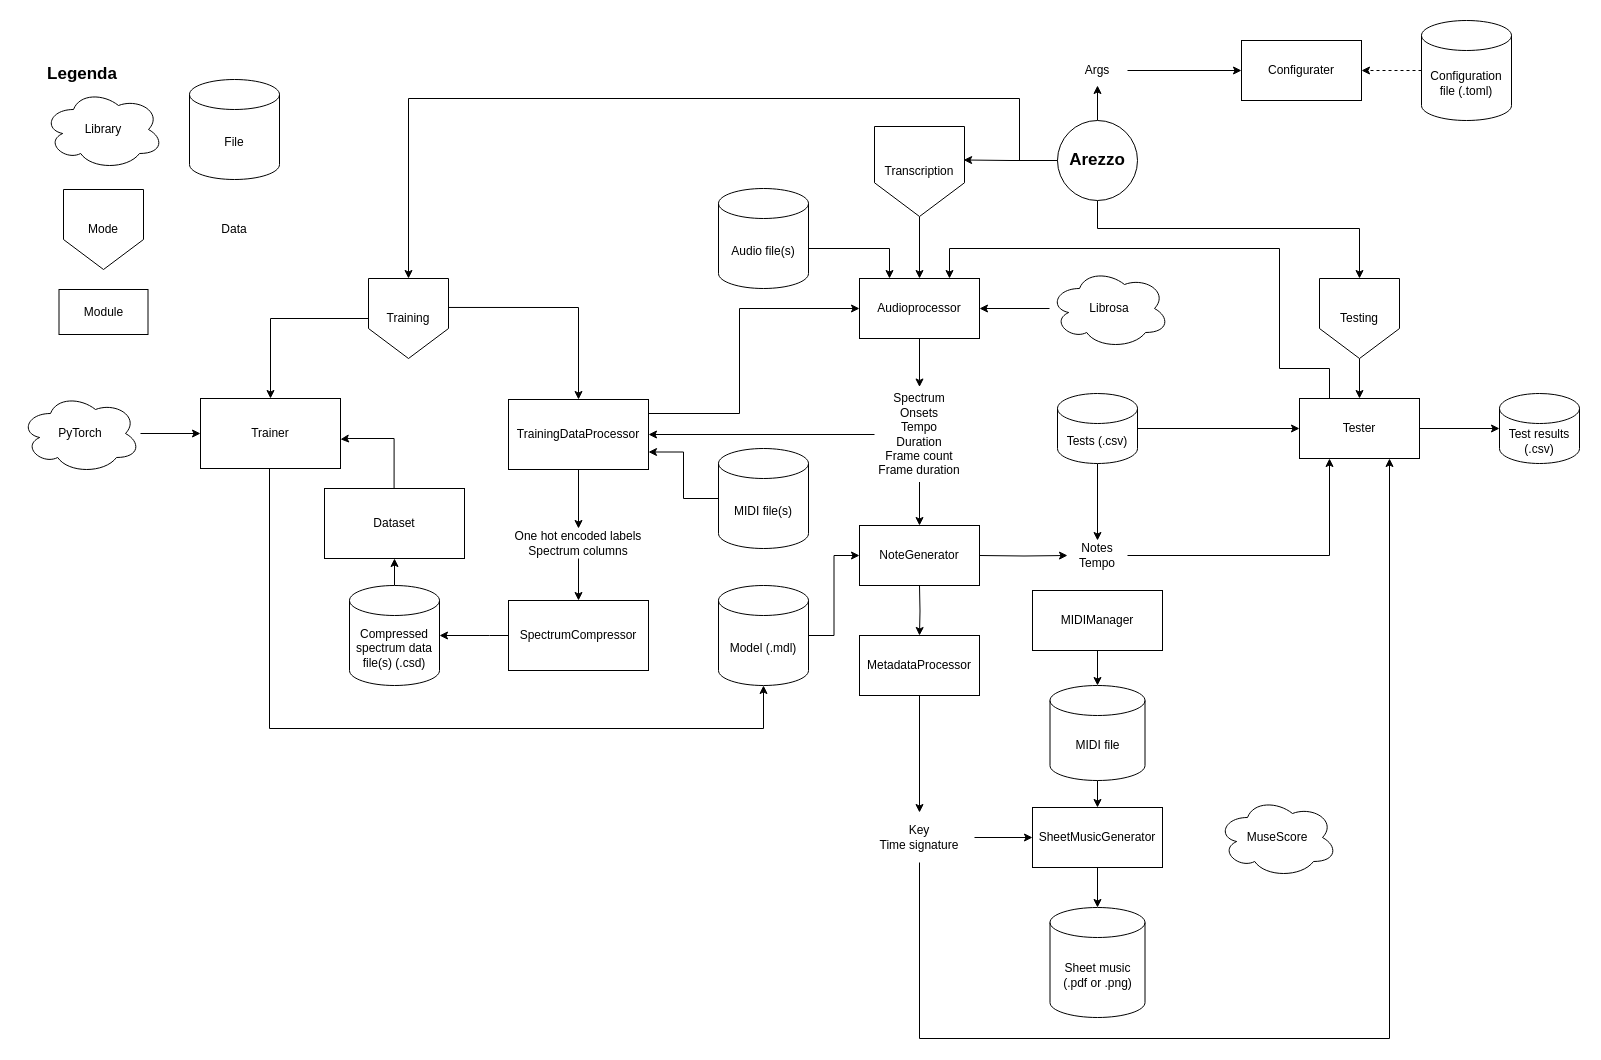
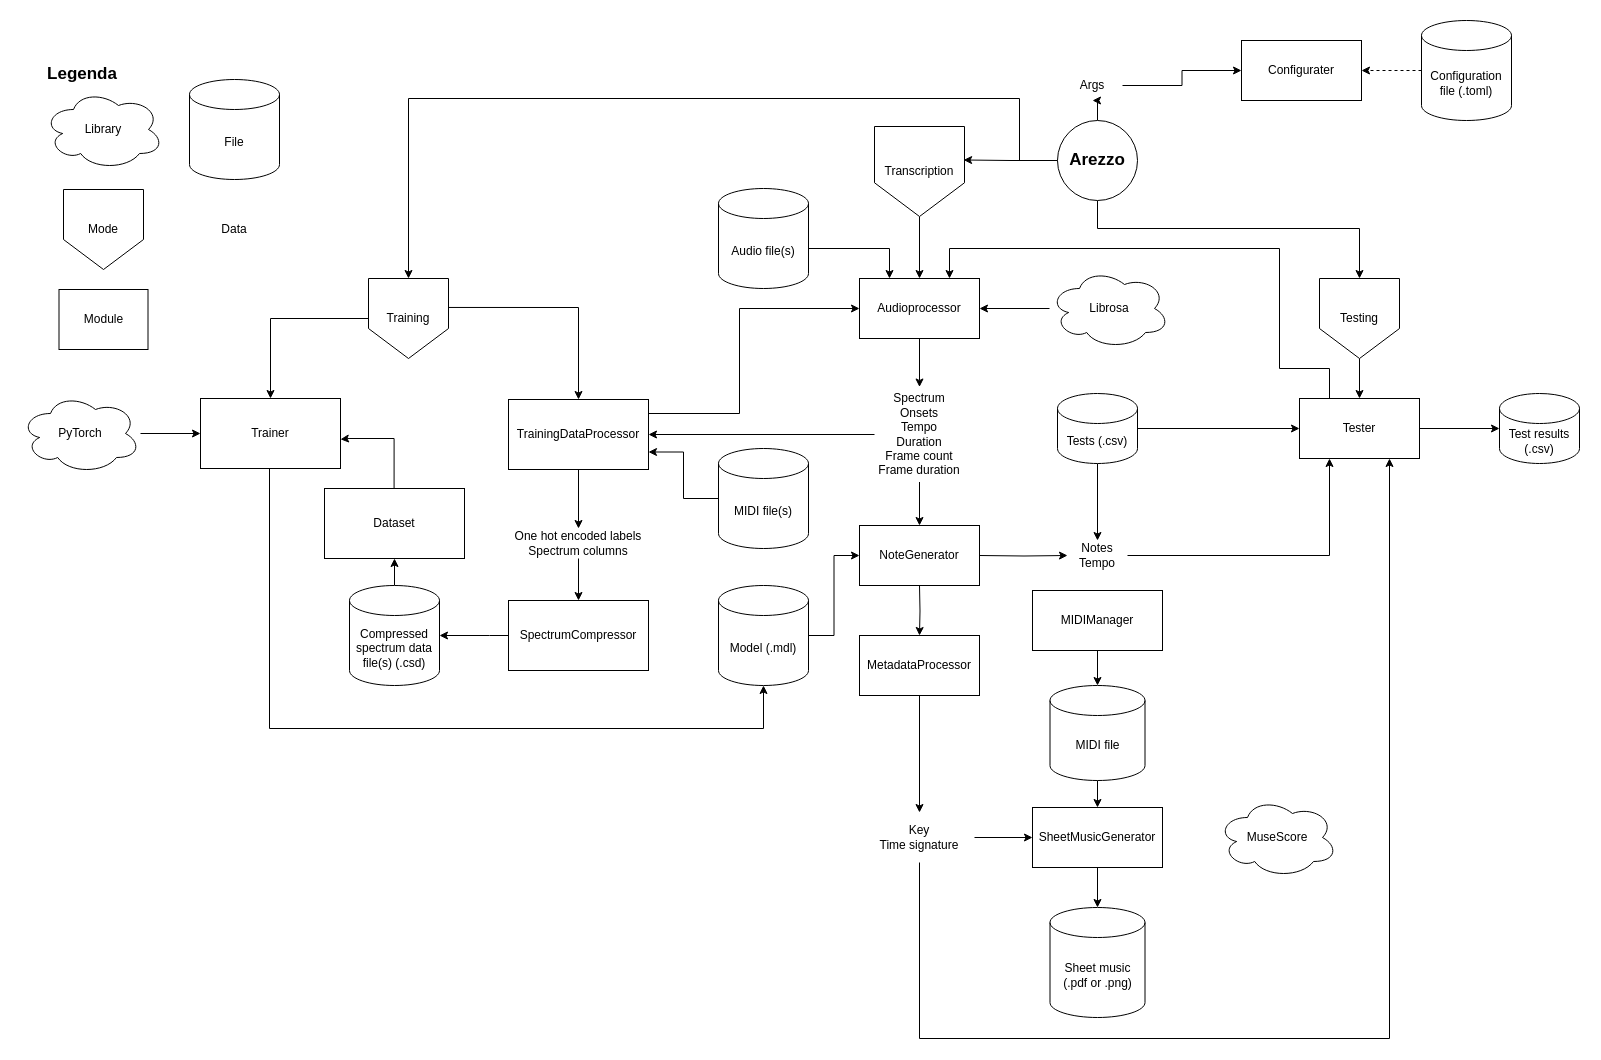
node "Args": moved (1098, 71) -> (1093, 86)
node "Module": size 89x45 -> 89x60
